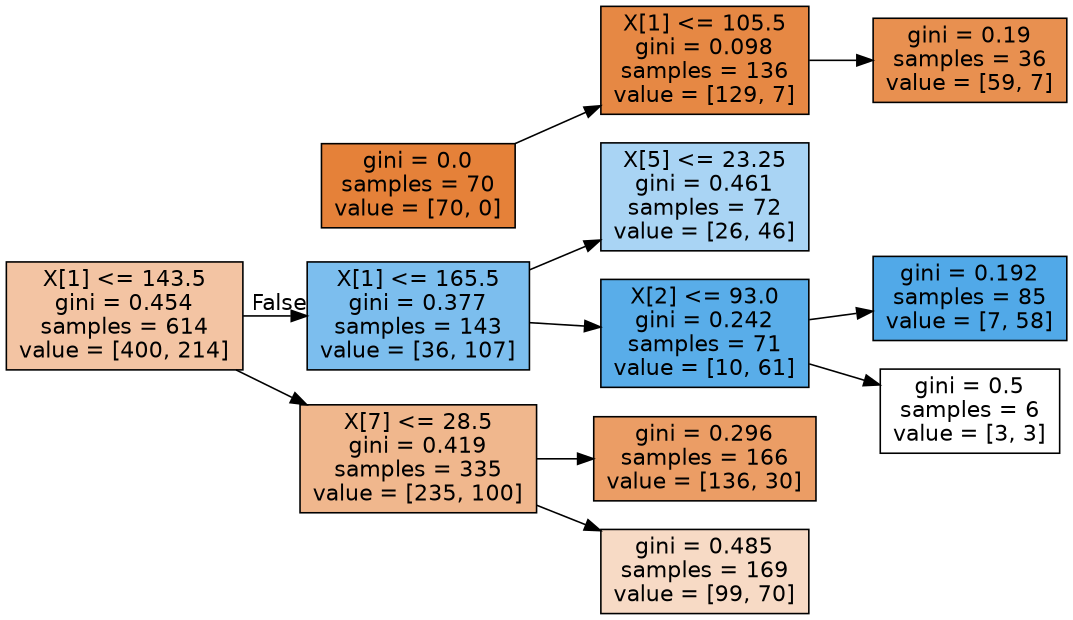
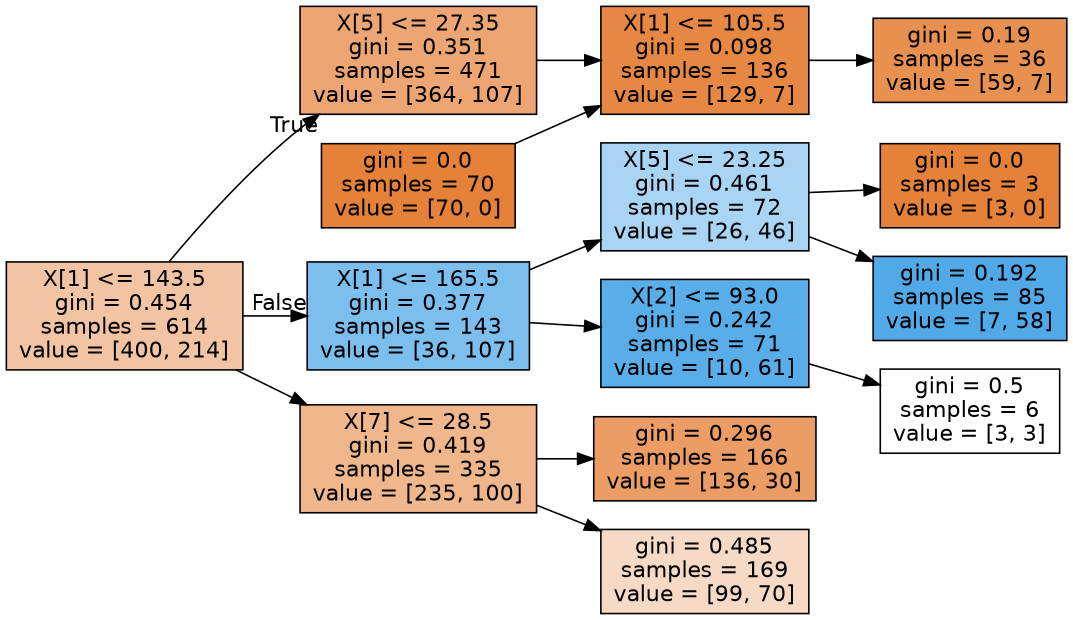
node "X[5] <= 27.35 gini = 0.351 samples = 471 value = [364, 107]": added
node "gini = 0.0 samples = 3 value = [3, 0]": added
edge "X[2] <= 93.0 gini = 0.242 samples = 71 value = [10, 61]" -> "gini = 0.192 samples = 85 value = [7, 58]": now "X[5] <= 23.25 gini = 0.461 samples = 72 value = [26, 46]" -> "gini = 0.192 samples = 85 value = [7, 58]"
